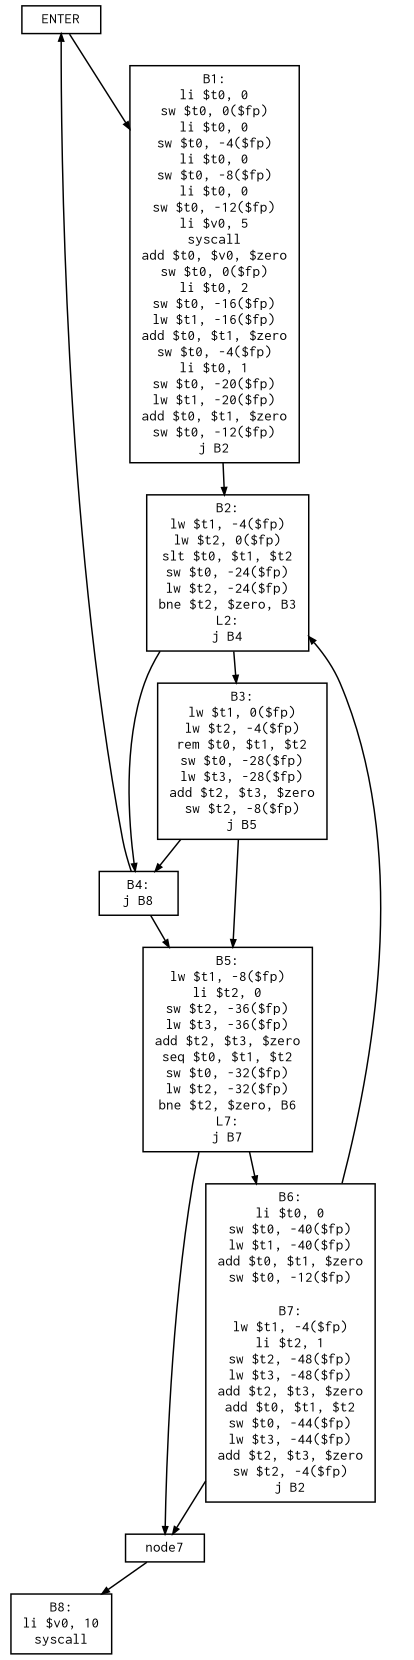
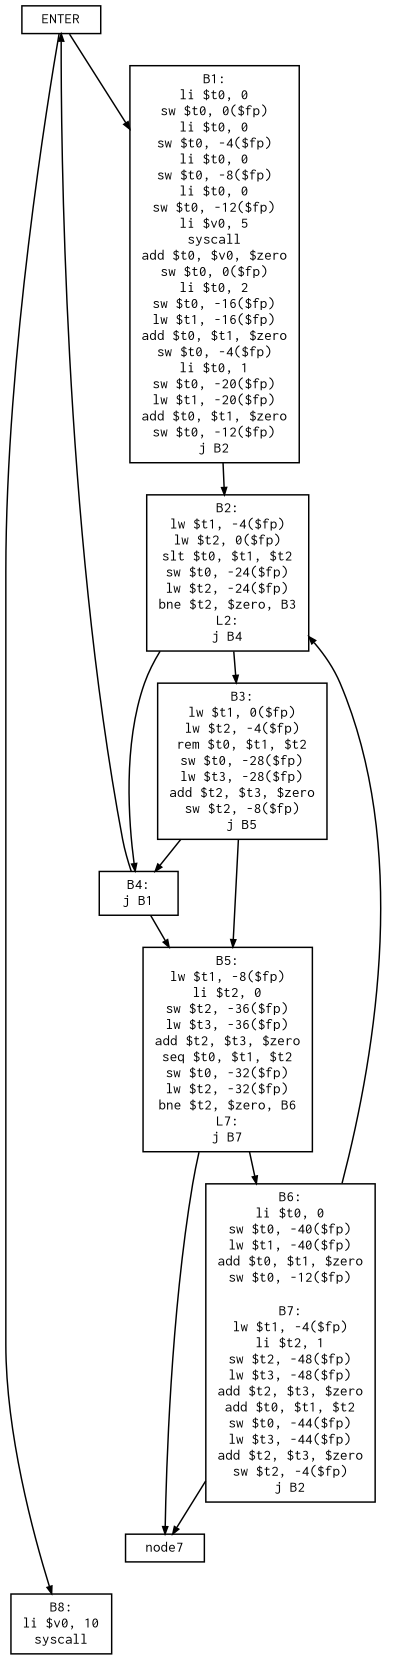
node "B4: j B8": label "B4: j B8" -> "B4: j B1"
edge "node7" -> "B8: li $v0, 10 syscall": now "ENTER" -> "B8: li $v0, 10 syscall"
